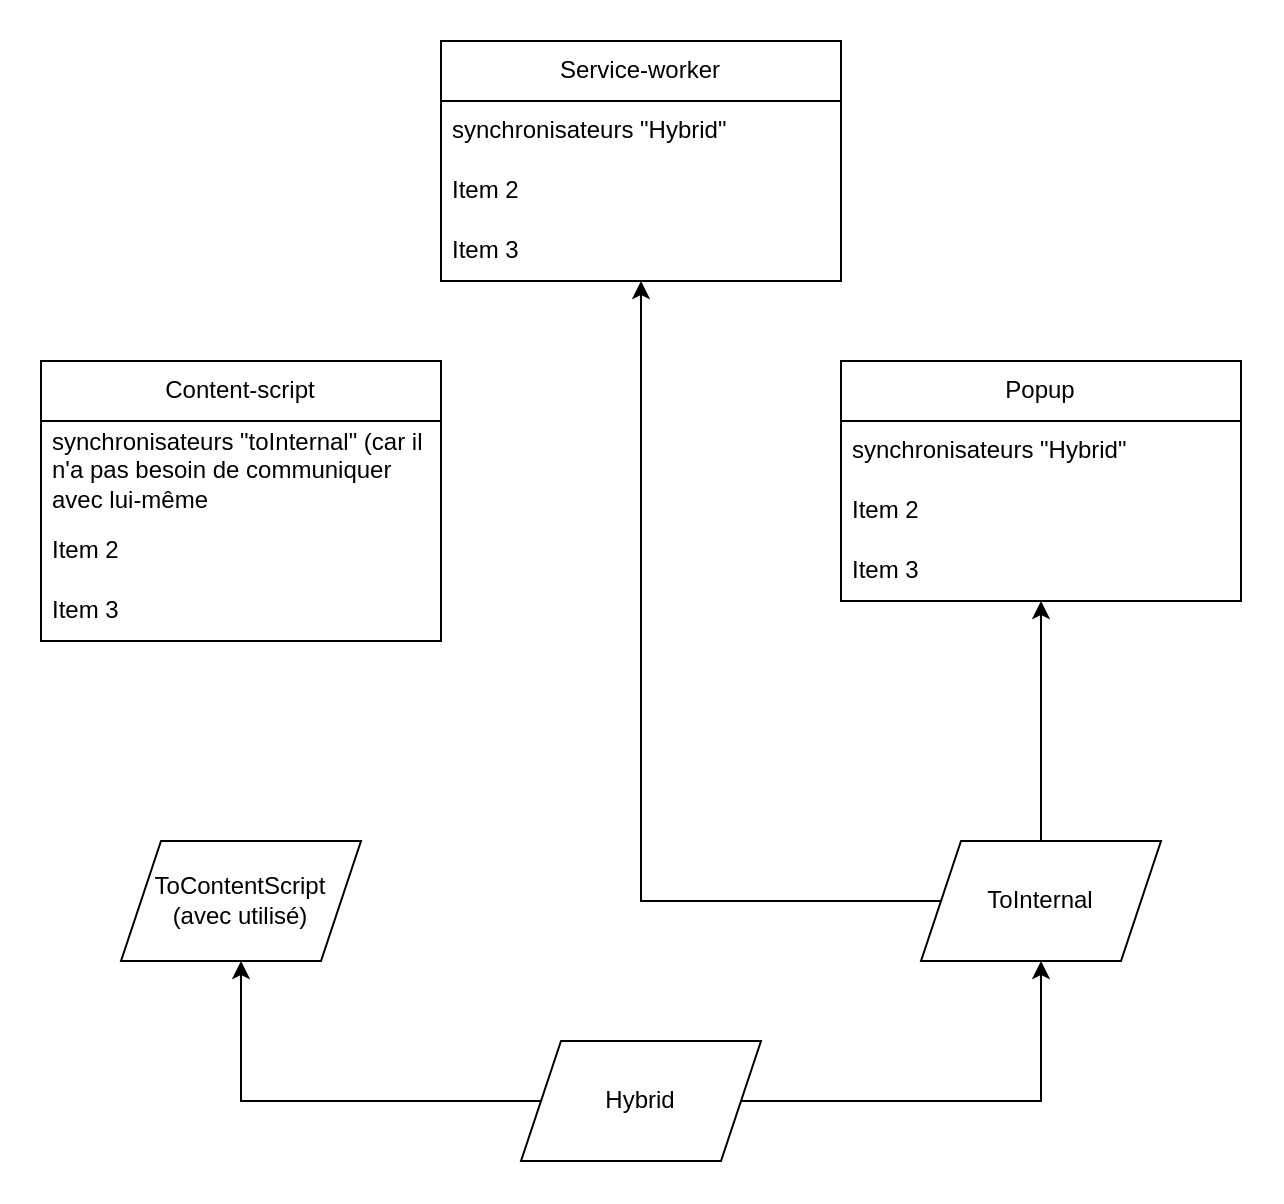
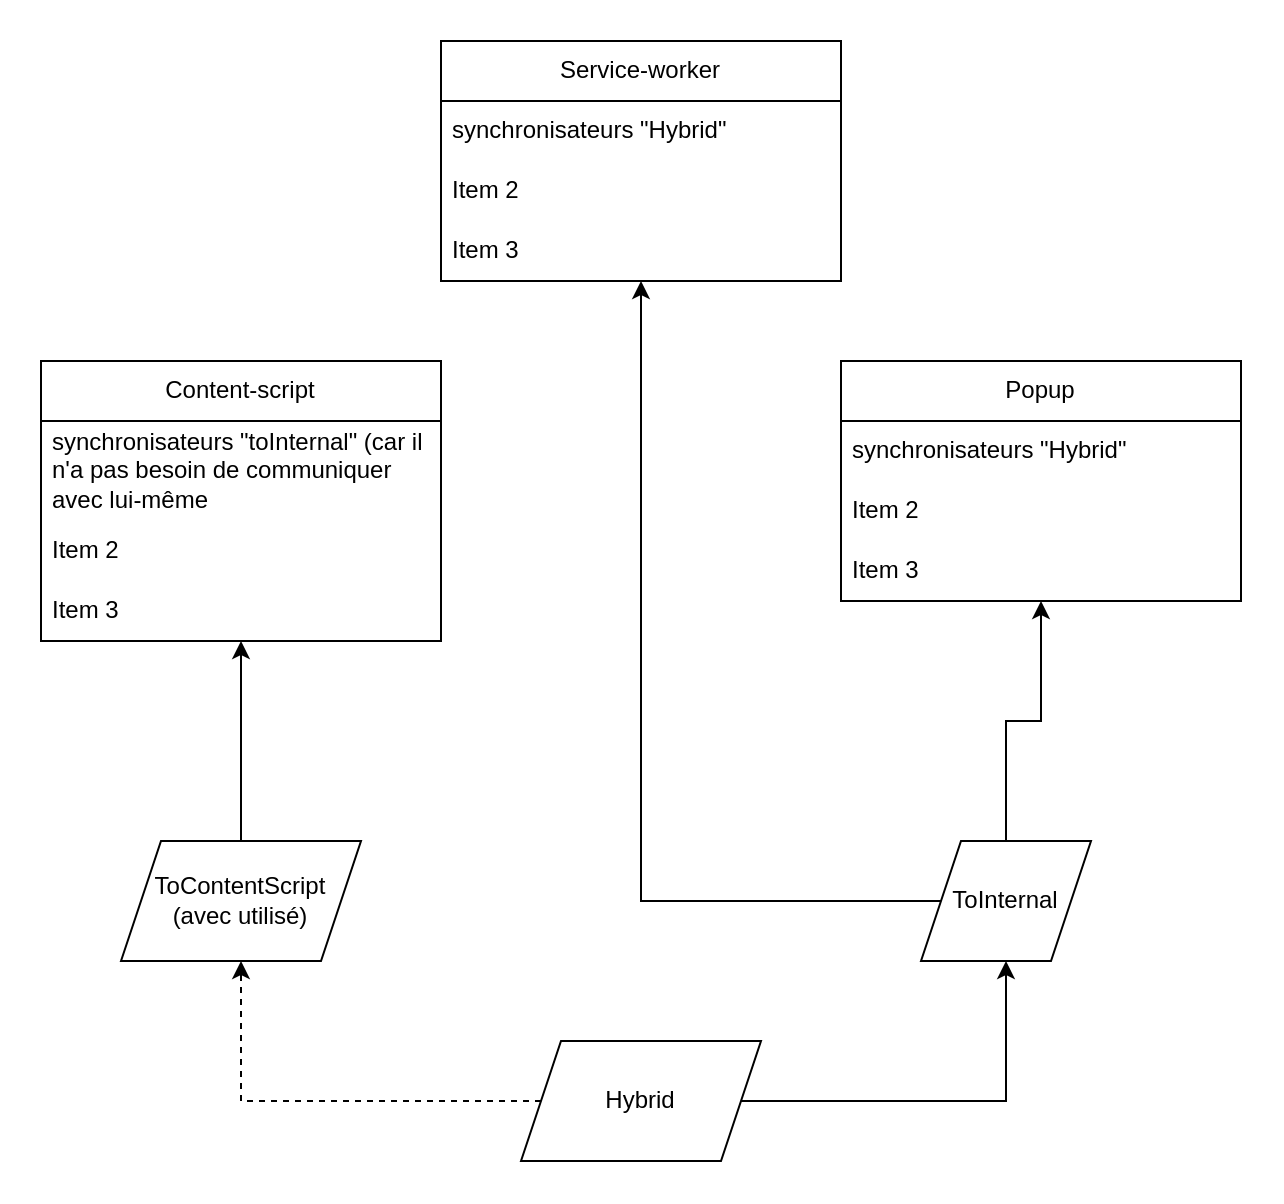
edge "ToContentScript (avec utilisé)" -> "Content-script": added
node "ToInternal": size 240x120 -> 170x120
edge "Hybrid" -> "ToContentScript (avec utilisé)": style solid -> dashed
